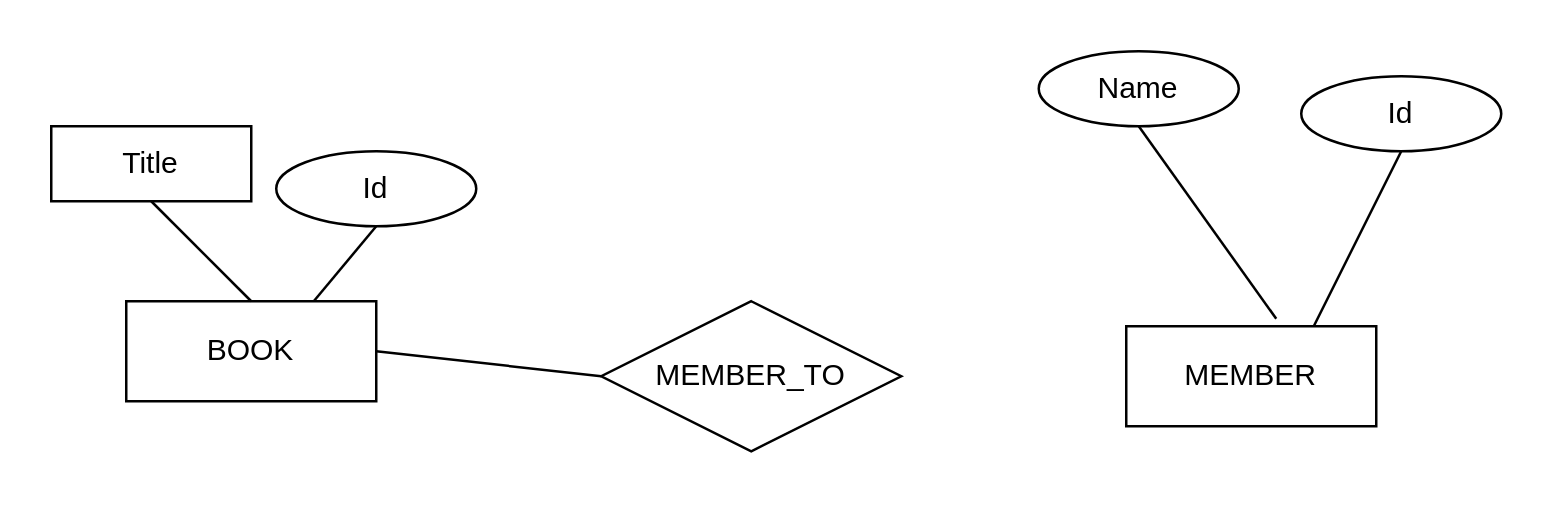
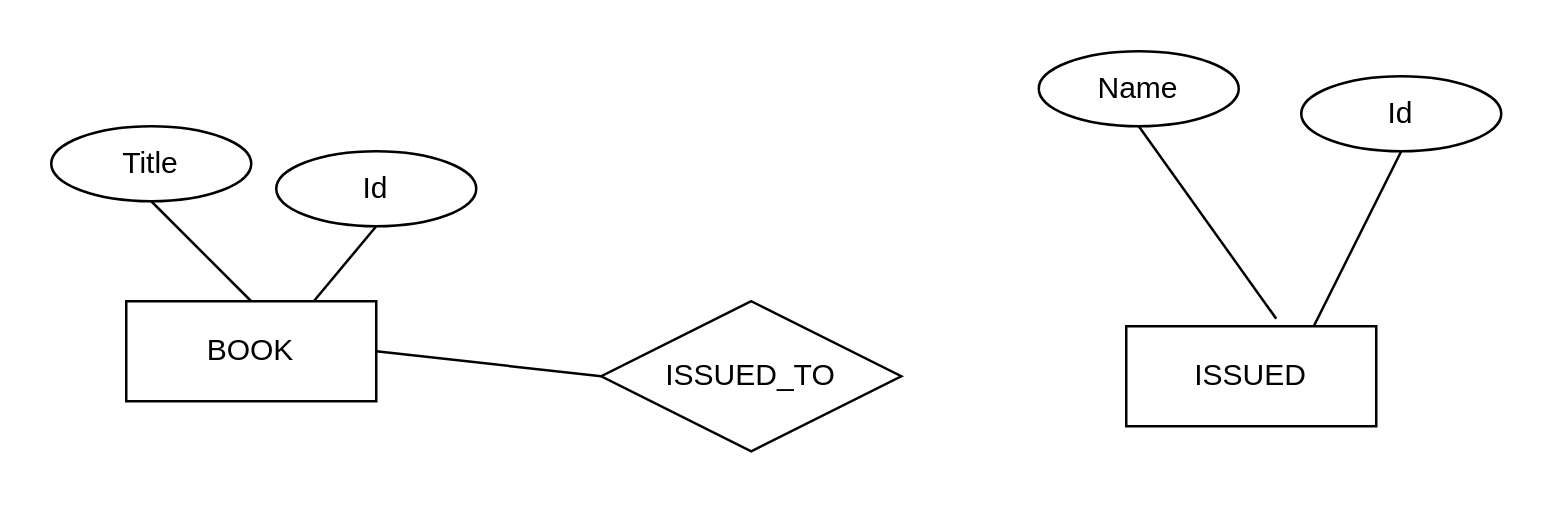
node "Title": shape rectangle -> ellipse
node "MEMBER_TO": label "MEMBER_TO" -> "ISSUED_TO"
node "MEMBER": label "MEMBER" -> "ISSUED"
